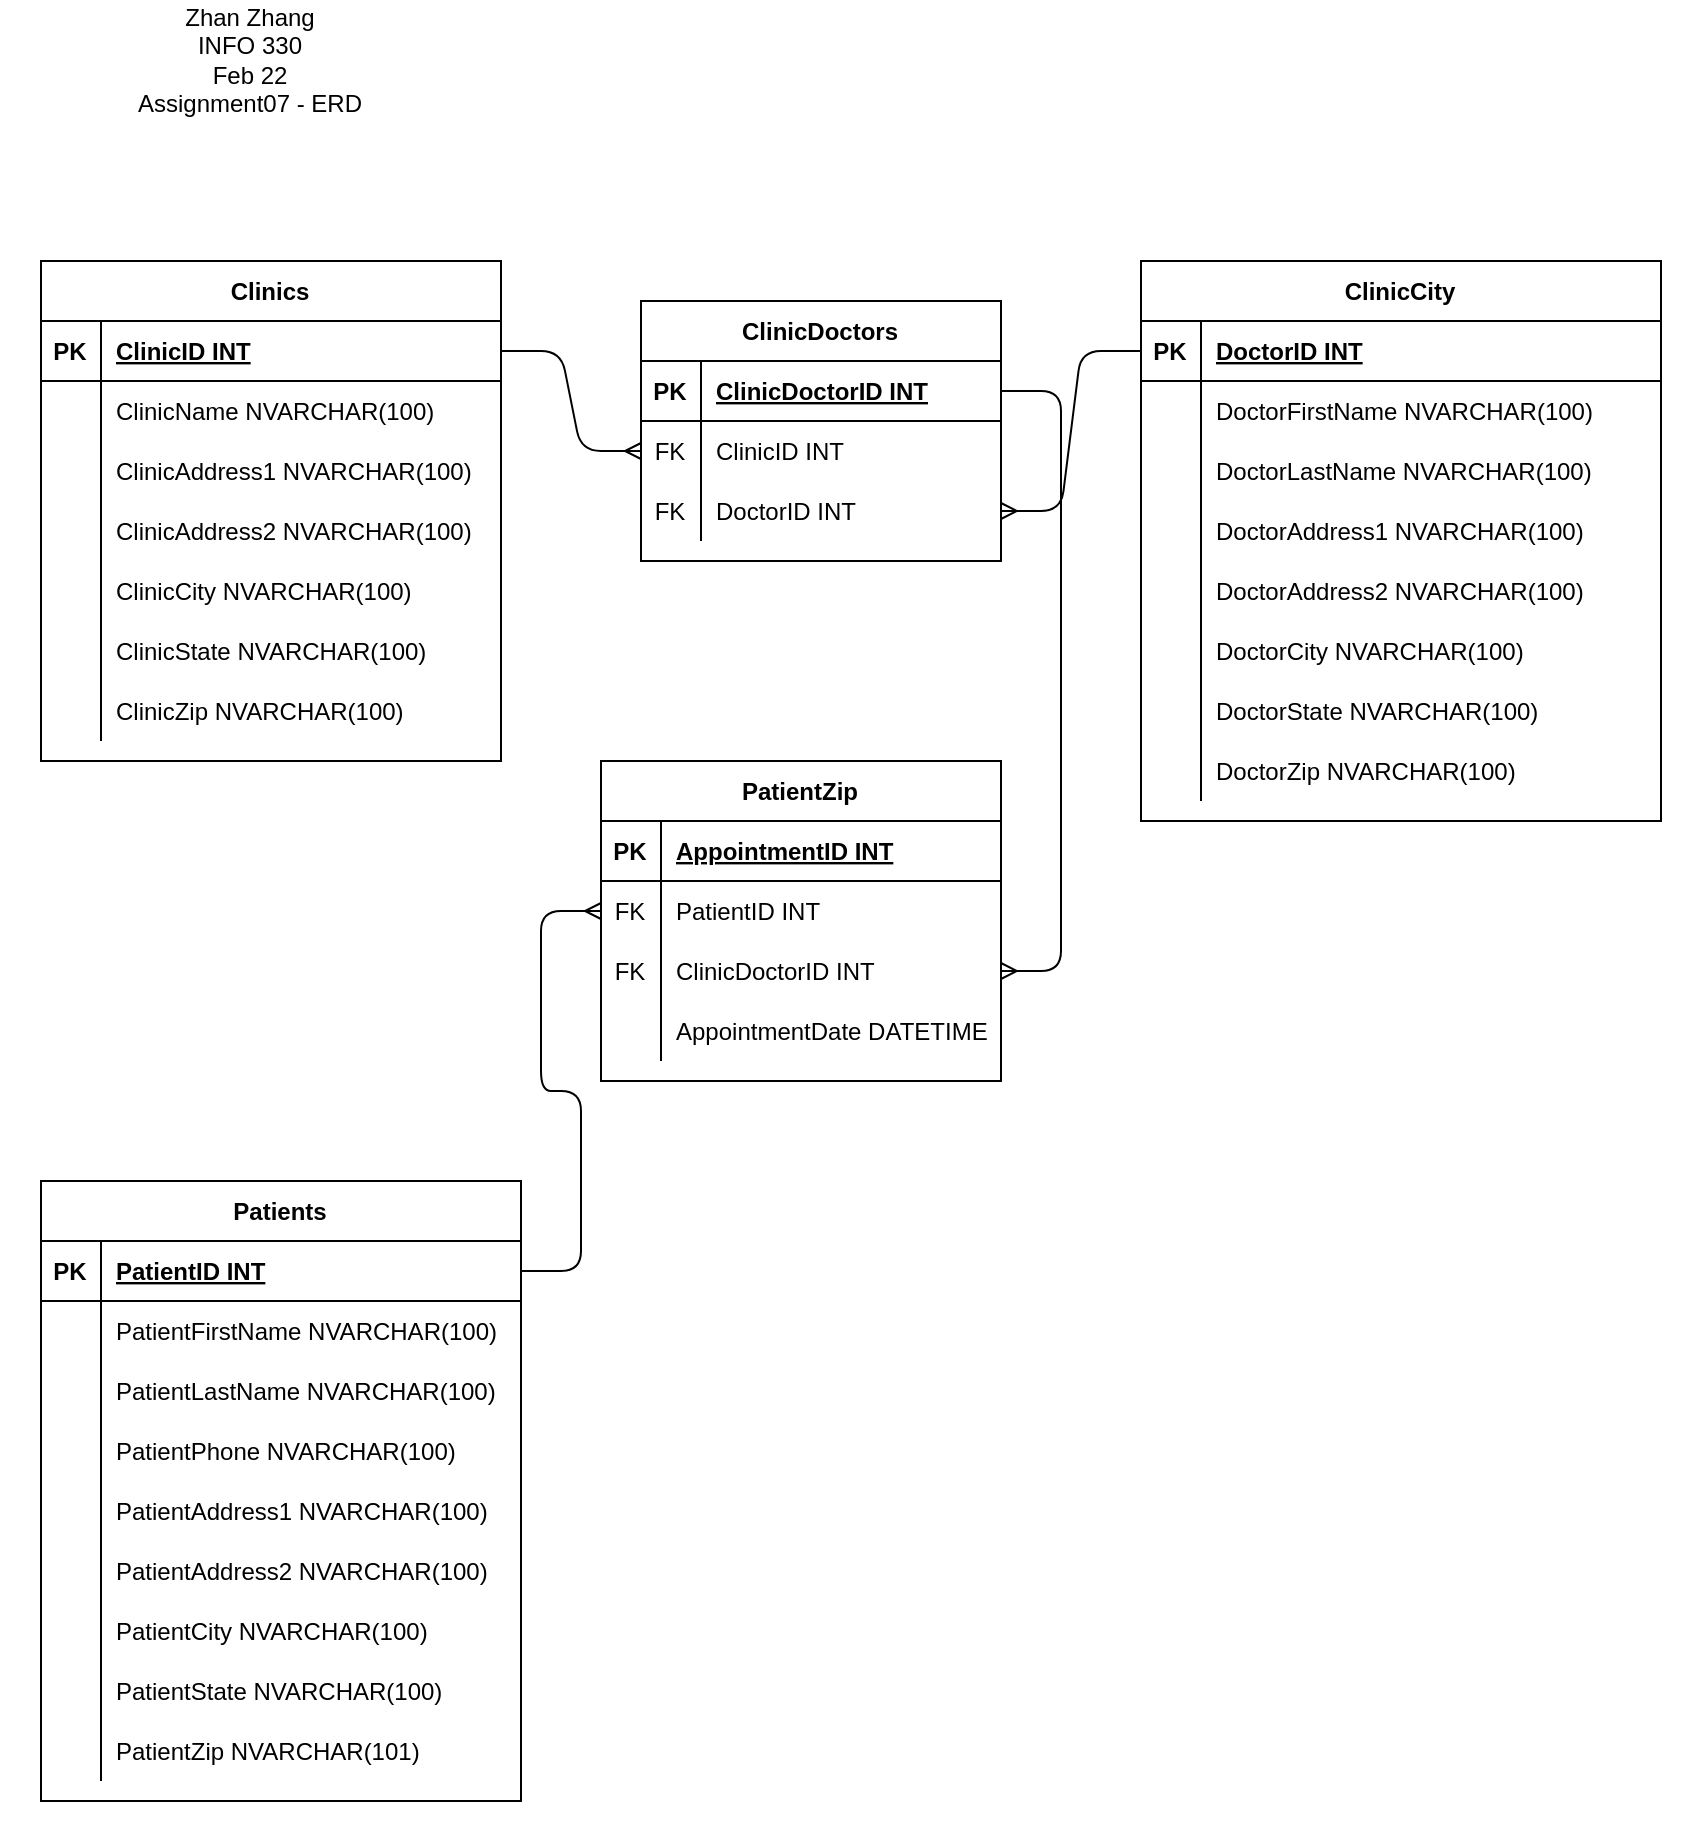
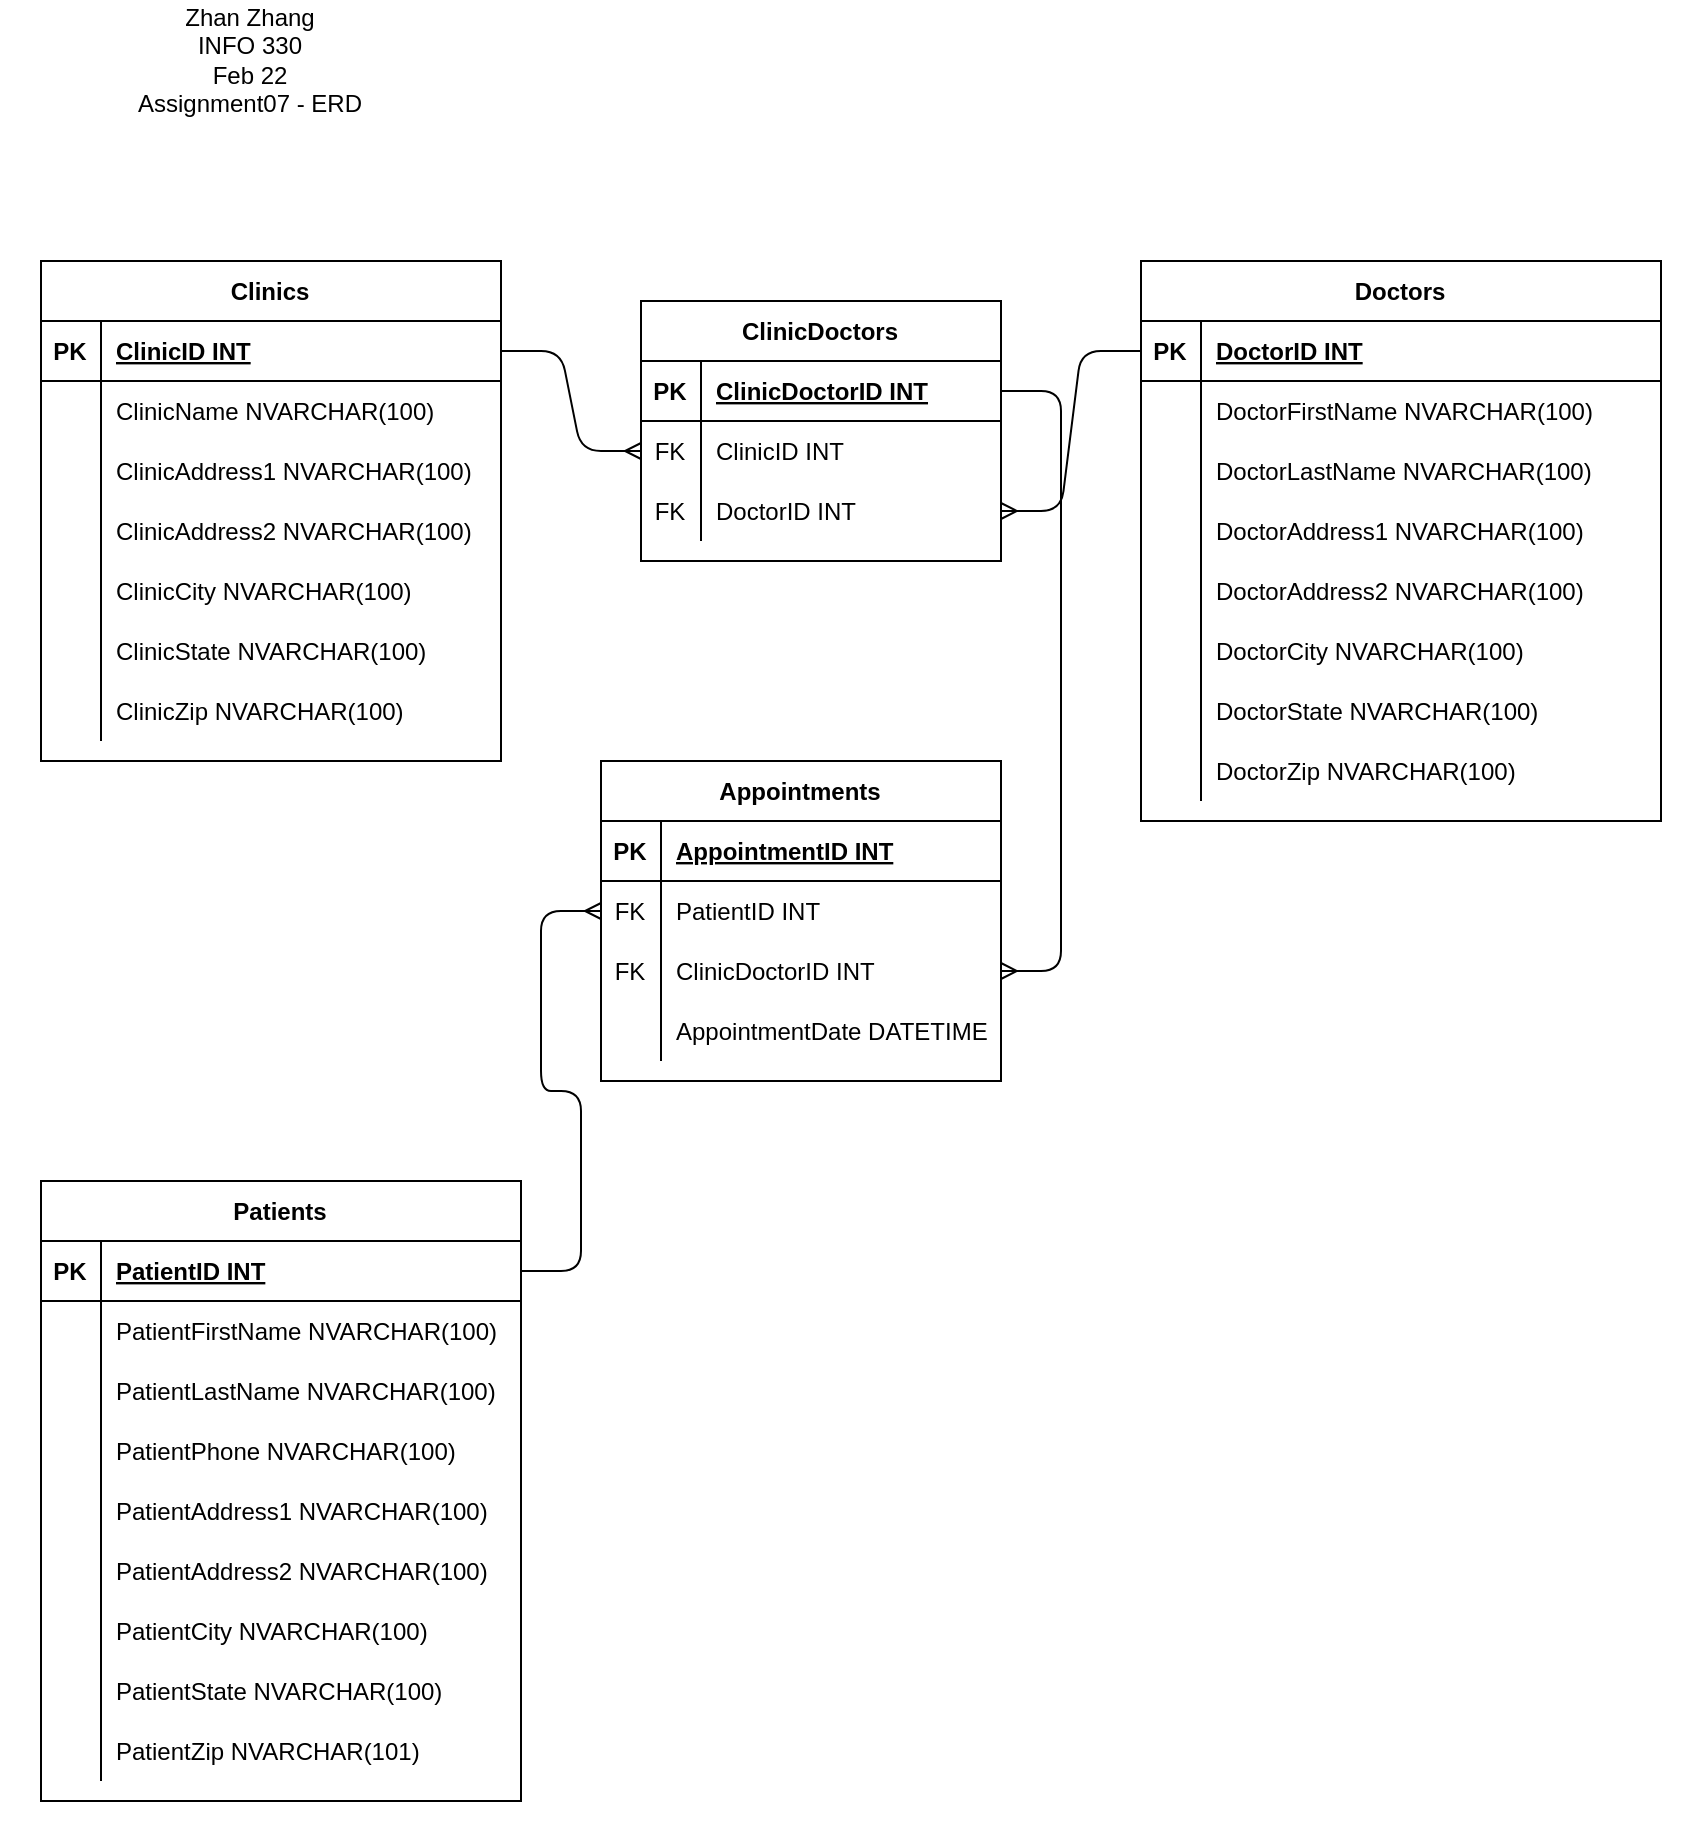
node "ClinicCity": label "ClinicCity" -> "Doctors"
node "PatientZip": label "PatientZip" -> "Appointments"
